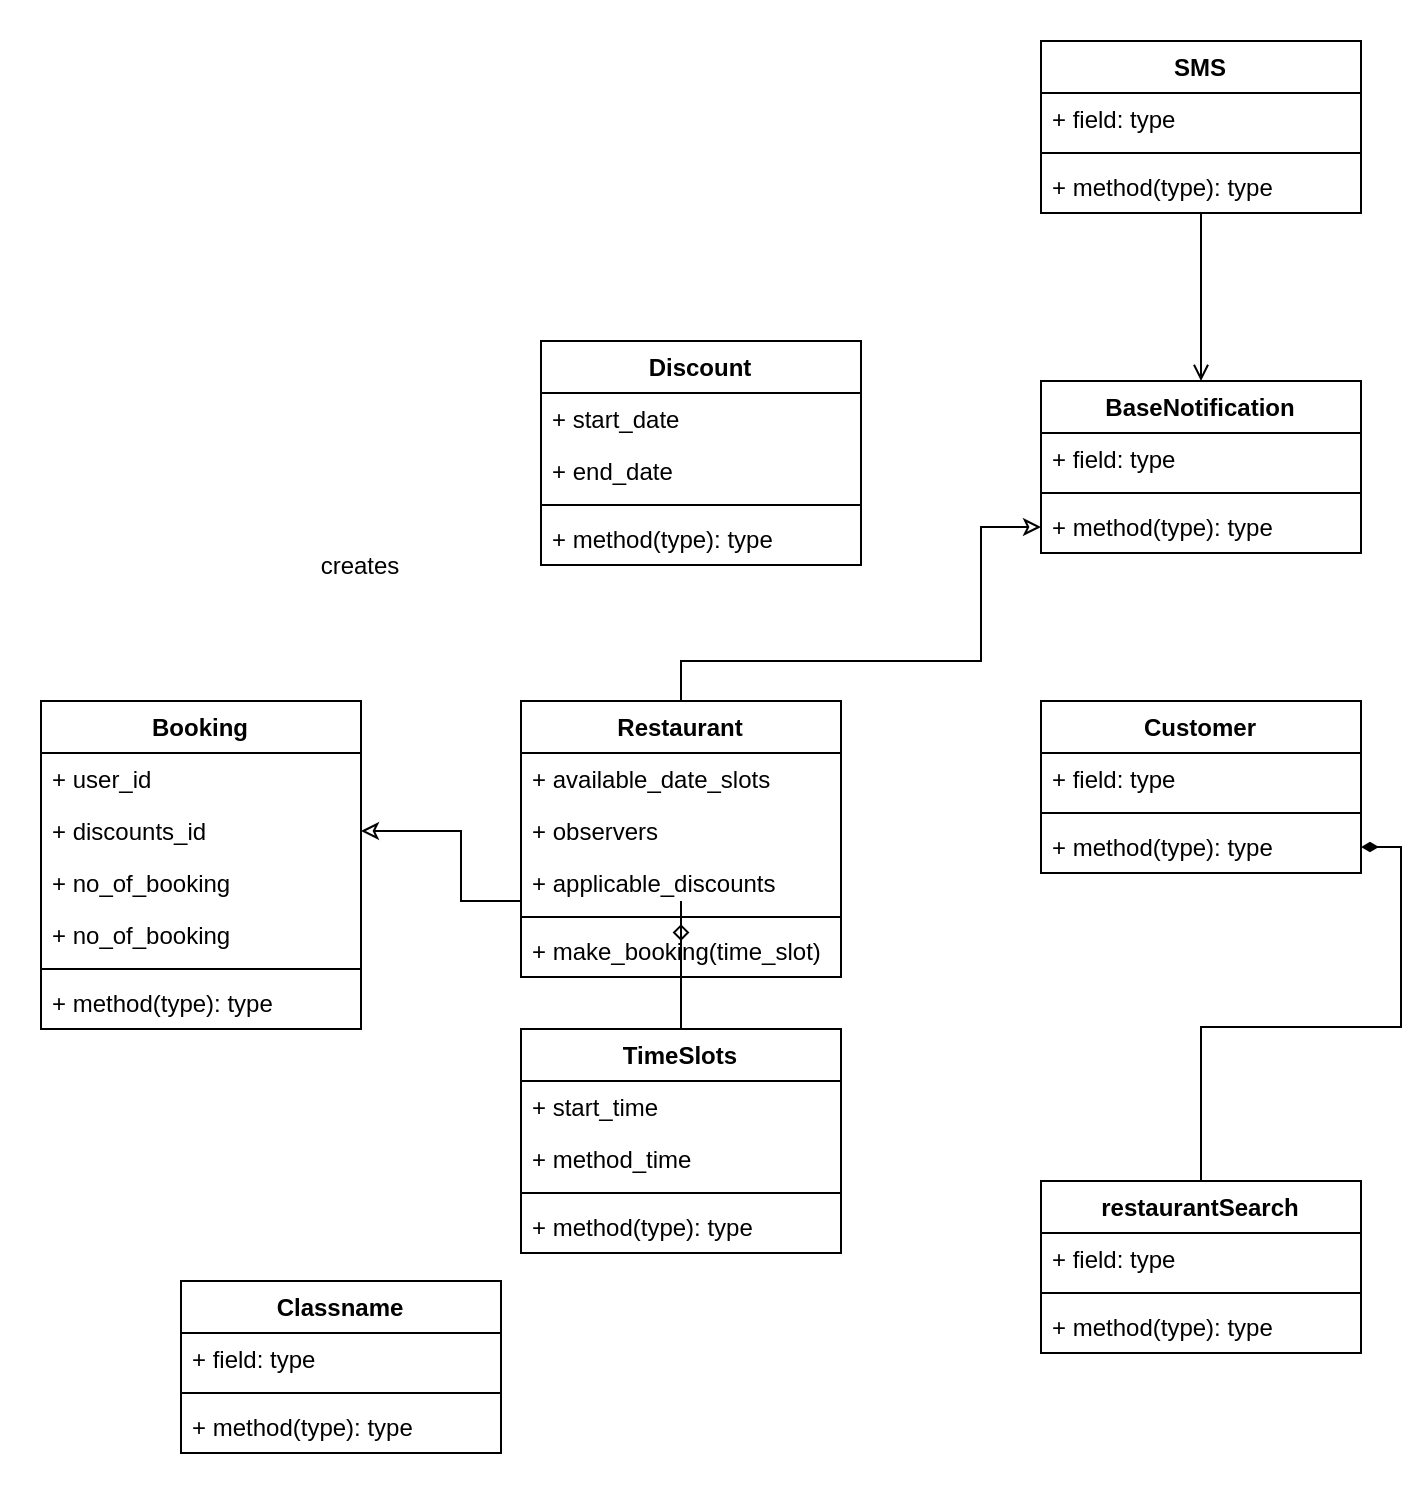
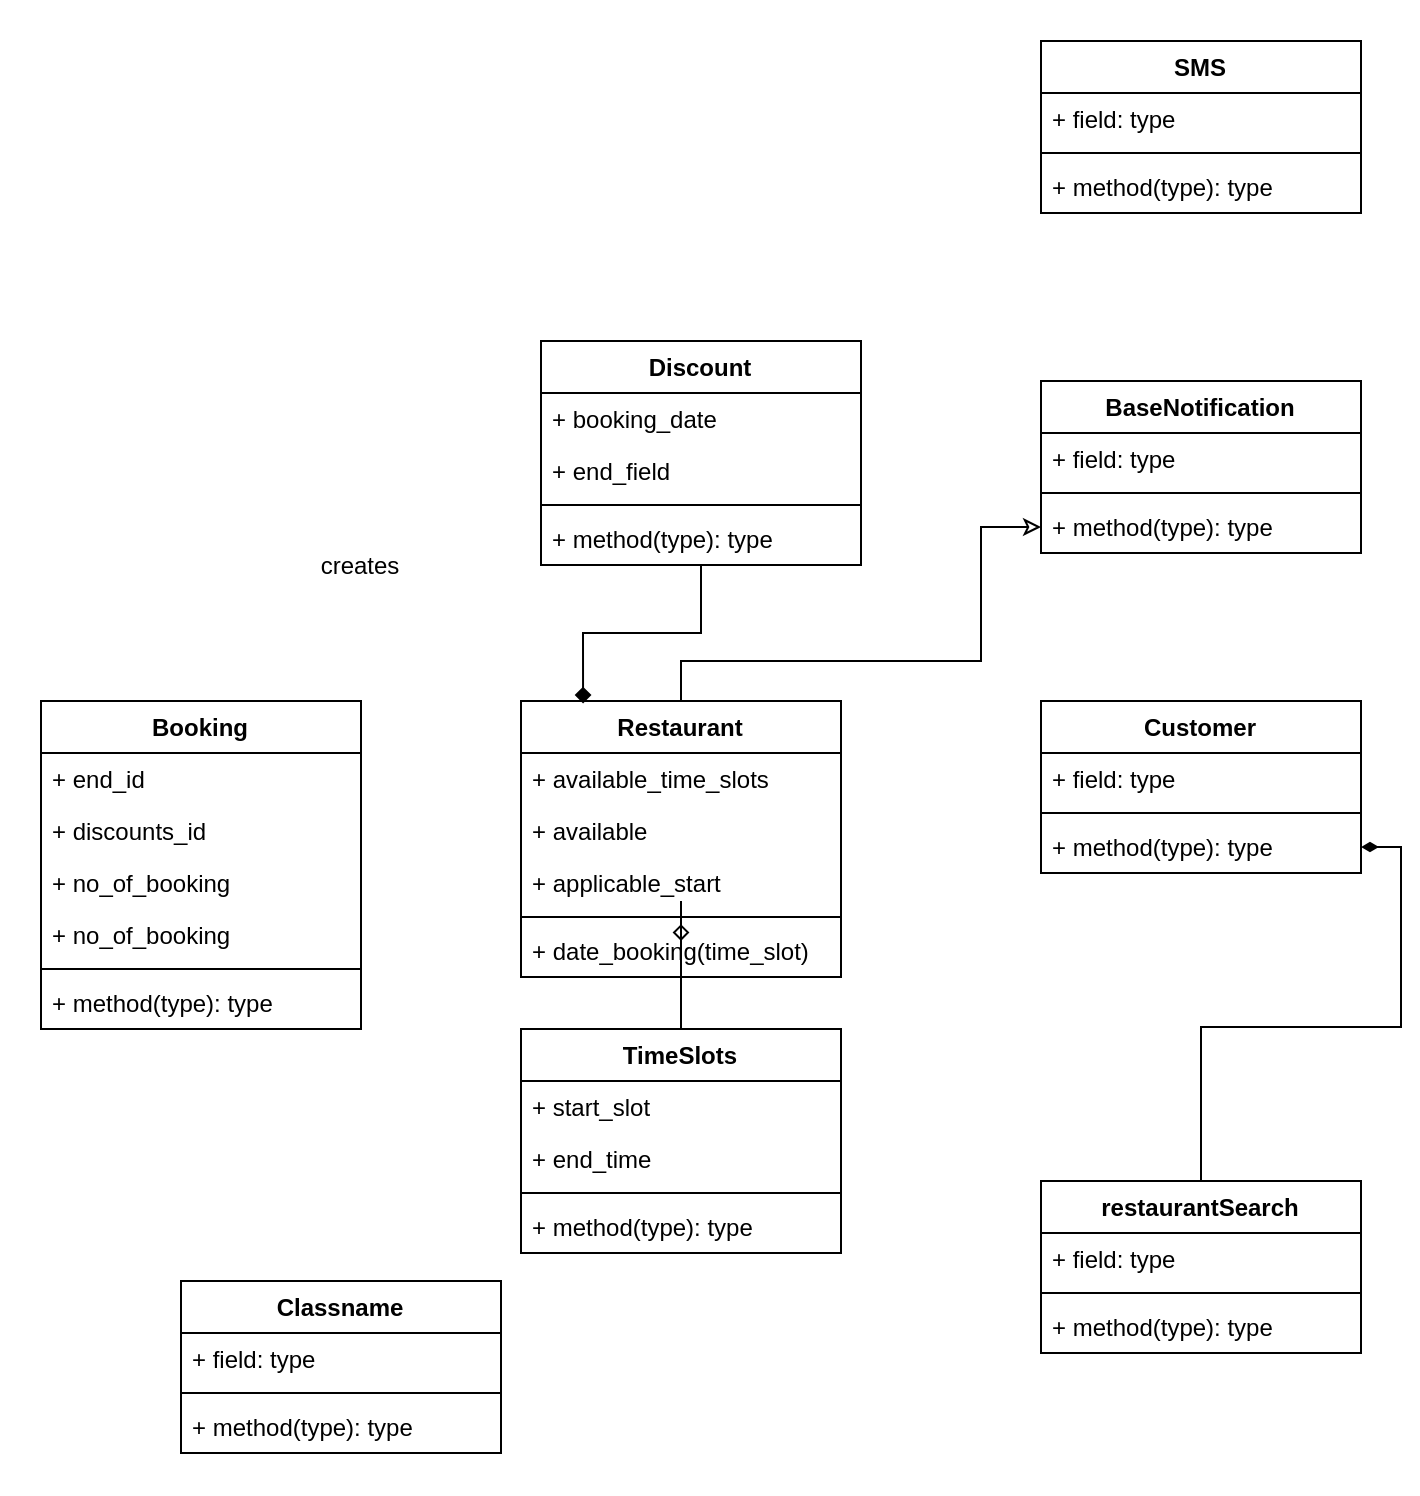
edge "SMS" -> "BaseNotification": removed
node "+ start_date": label "+ start_date" -> "+ booking_date"
node "+ end_date": label "+ end_date" -> "+ end_field"
edge "Discount" -> "Restaurant": added
node "+ user_id": label "+ user_id" -> "+ end_id"
node "+ available_date_slots": label "+ available_date_slots" -> "+ available_time_slots"
node "+ observers": label "+ observers" -> "+ available"
edge "Restaurant" -> "+ discounts_id": removed
node "+ applicable_discounts": label "+ applicable_discounts" -> "+ applicable_start"
node "+ make_booking(time_slot)": label "+ make_booking(time_slot)" -> "+ date_booking(time_slot)"
node "+ start_time": label "+ start_time" -> "+ start_slot"
node "+ method_time": label "+ method_time" -> "+ end_time"
